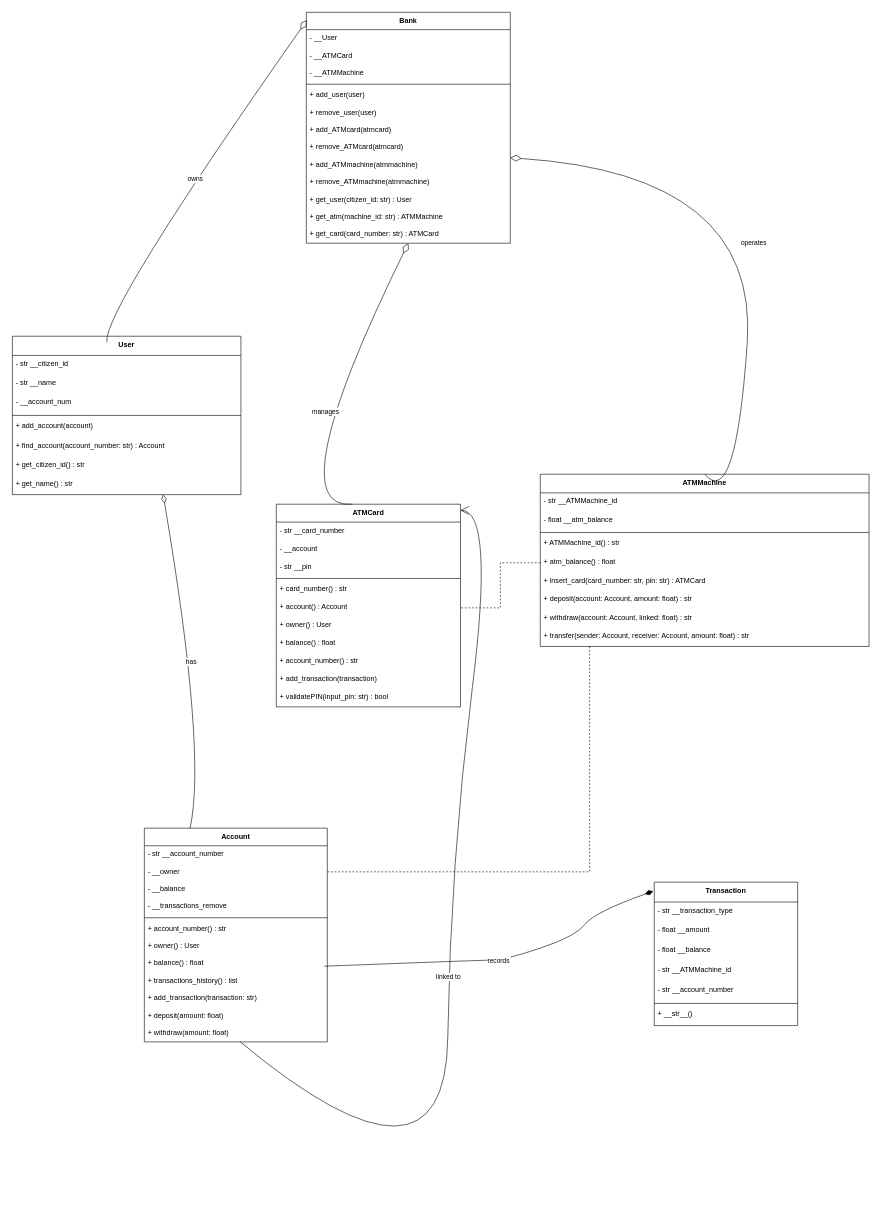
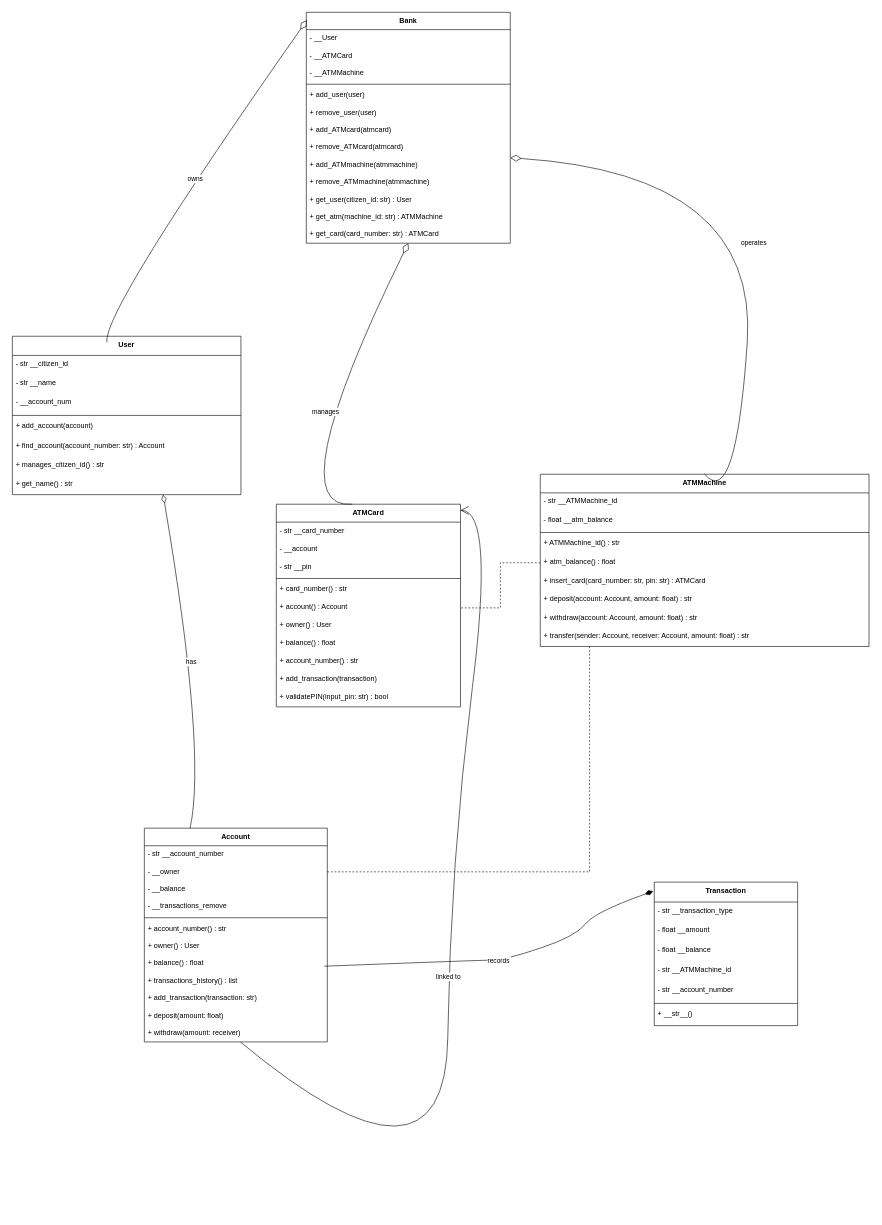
node "+ get_citizen_id() : str": label "+ get_citizen_id() : str" -> "+ manages_citizen_id() : str"
node "+ withdraw(account: Account, linked: float) : str": label "+ withdraw(account: Account, linked: float) : str" -> "+ withdraw(account: Account, amount: float) : str"
node "+ withdraw(amount: float)": label "+ withdraw(amount: float)" -> "+ withdraw(amount: receiver)"
